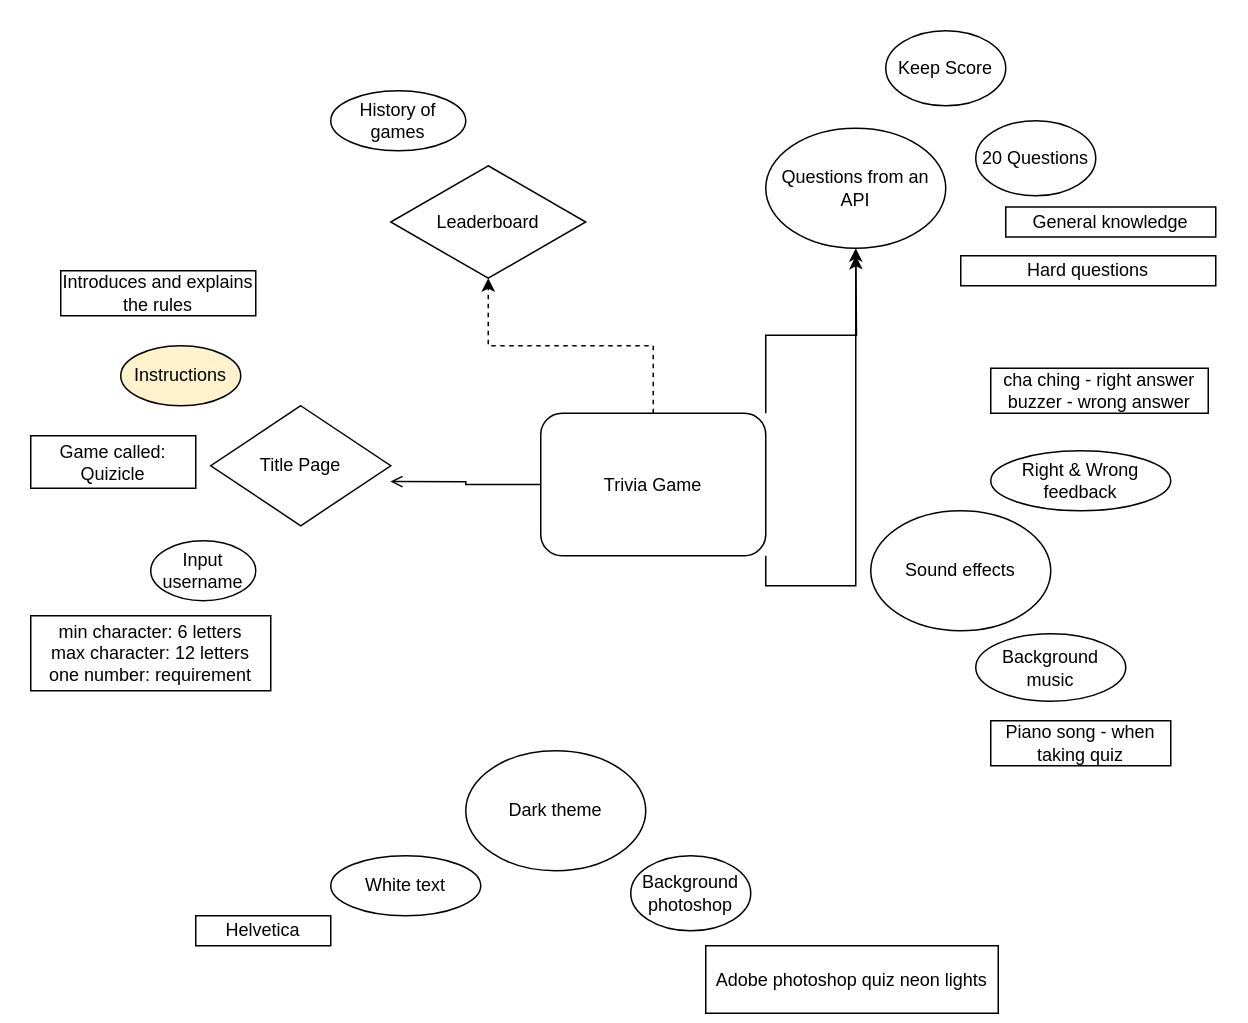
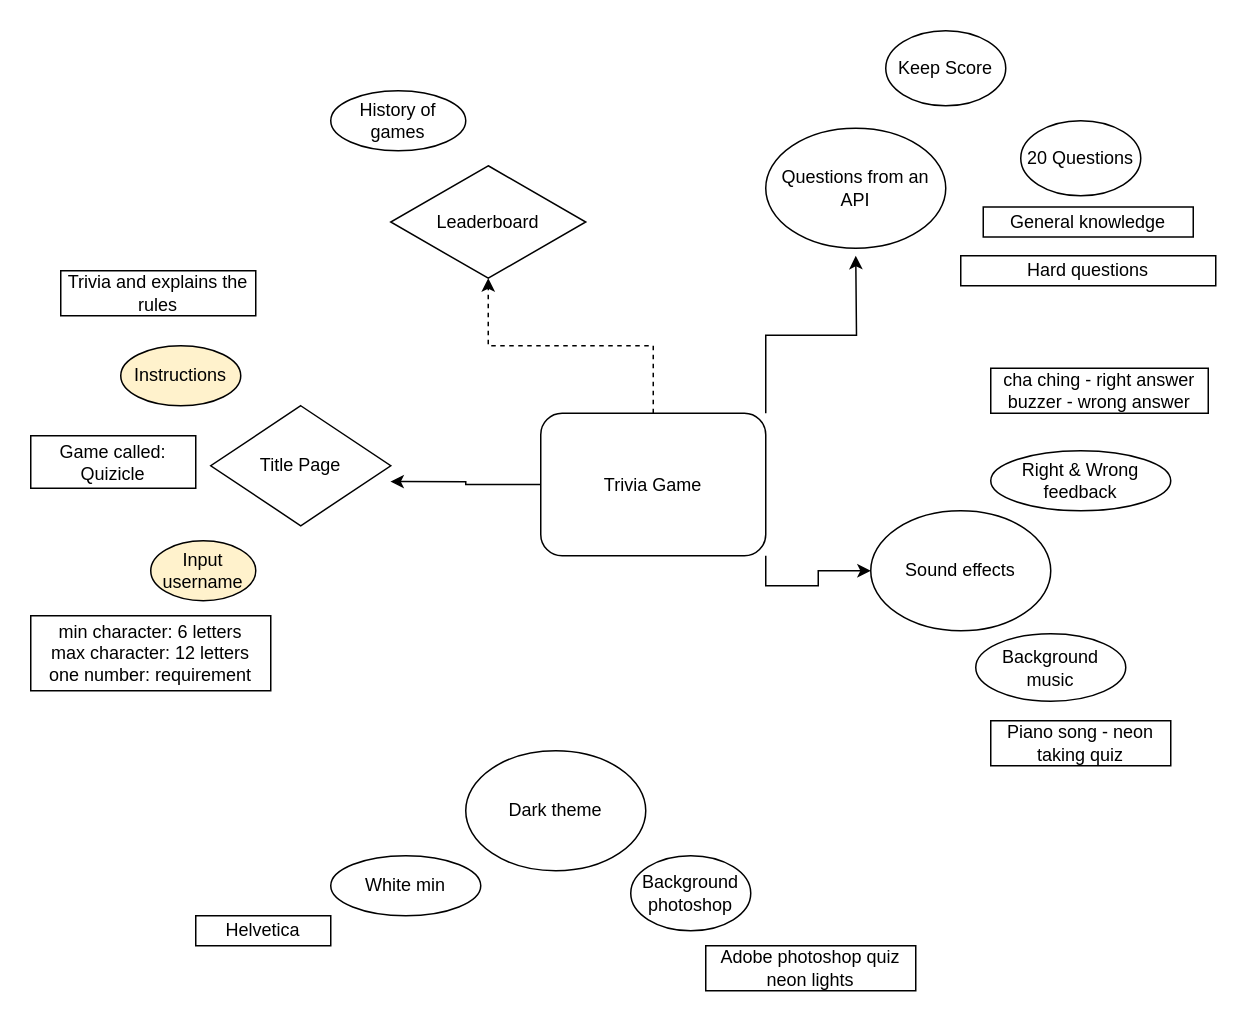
node "20 Questions": moved (1036, 158) -> (1081, 158)
node "General knowledge": moved (1111, 222) -> (1088, 222)
node "Introduces and explains the rules": label "Introduces and explains the rules" -> "Trivia and explains the rules"
edge "Trivia Game" -> "Title Page": arrowhead open -> classic
edge "Trivia Game" -> "Questions from an API": now "Trivia Game" -> "Sound effects"
node "Input username": fillcolor #ffffff -> #fff2cc
node "Piano song - when taking quiz": label "Piano song - when taking quiz" -> "Piano song - neon taking quiz"
node "White text": label "White text" -> "White min"
node "Adobe photoshop quiz neon lights": size 293x68 -> 210x45
